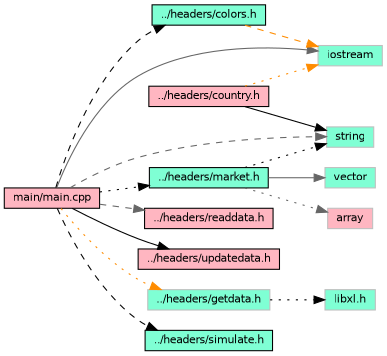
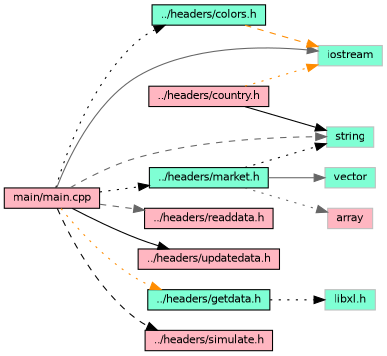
edge "main/main.cpp" -> "../headers/colors.h": style dashed -> dotted
node "../headers/getdata.h": color grey75 -> black
node "../headers/simulate.h": fillcolor aquamarine -> lightpink
